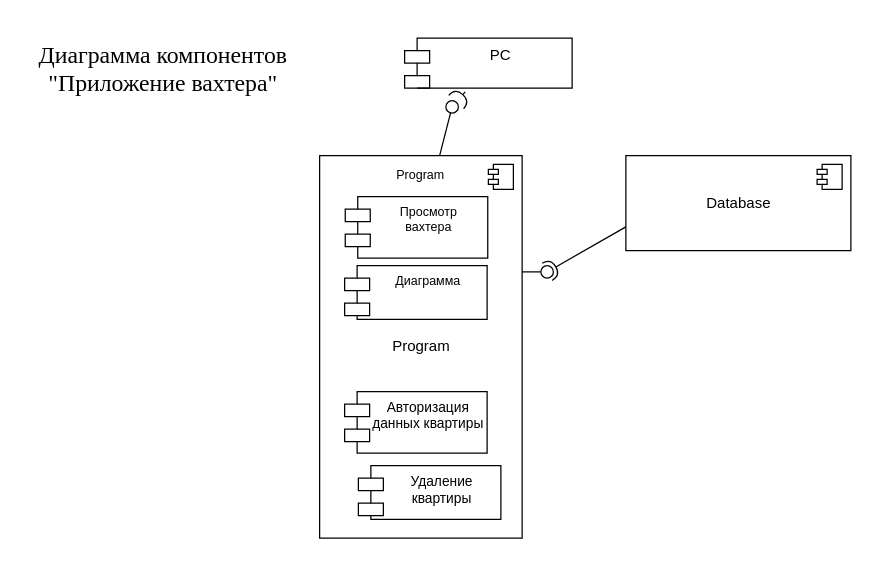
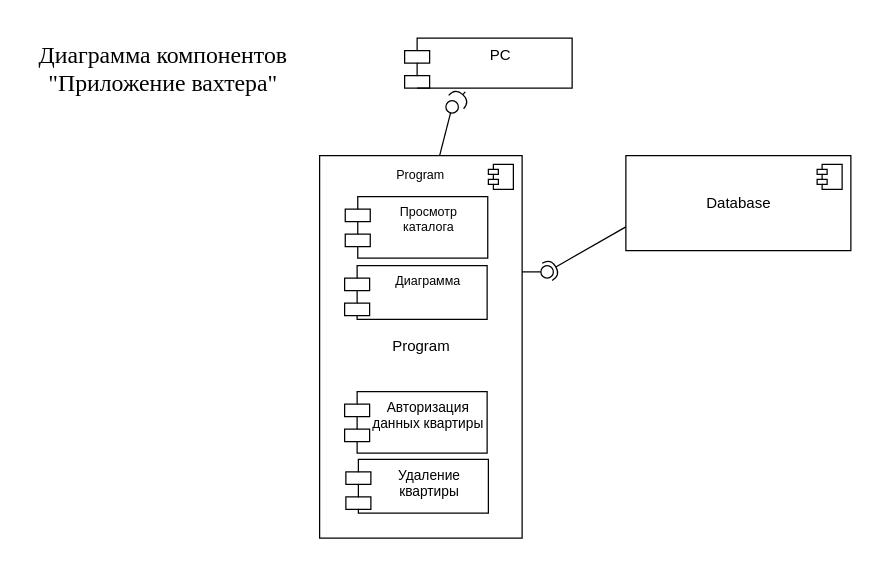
node "Просмотр вахтера": label "Просмотр вахтера" -> "Просмотр каталога"
node "Удаление квартиры": moved (429, 492) -> (417, 486)
